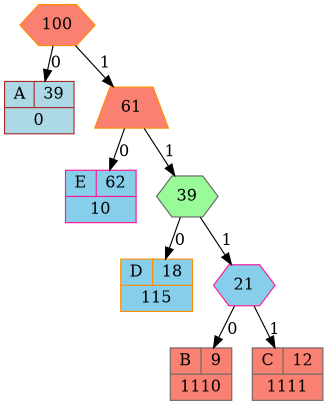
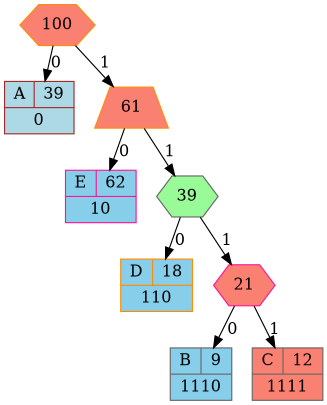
node "21": fillcolor skyblue -> salmon
node "D": text "115" -> "110"
node "B": fillcolor salmon -> skyblue
